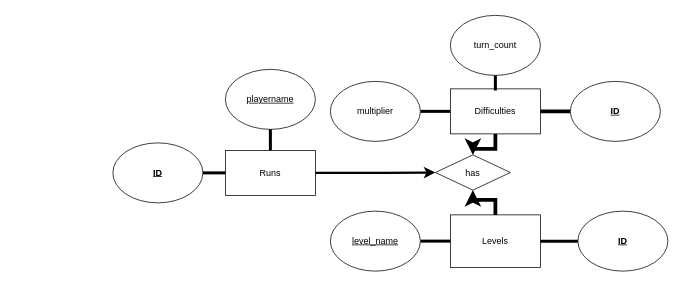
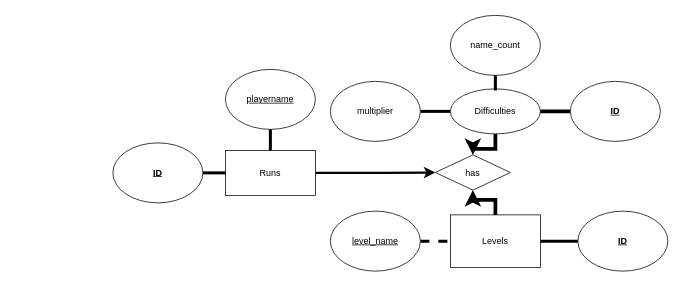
node "turn_count": label "turn_count" -> "name_count"
node "Difficulties": shape rectangle -> ellipse
edge "level_name" -- "Levels": style solid -> dashed
